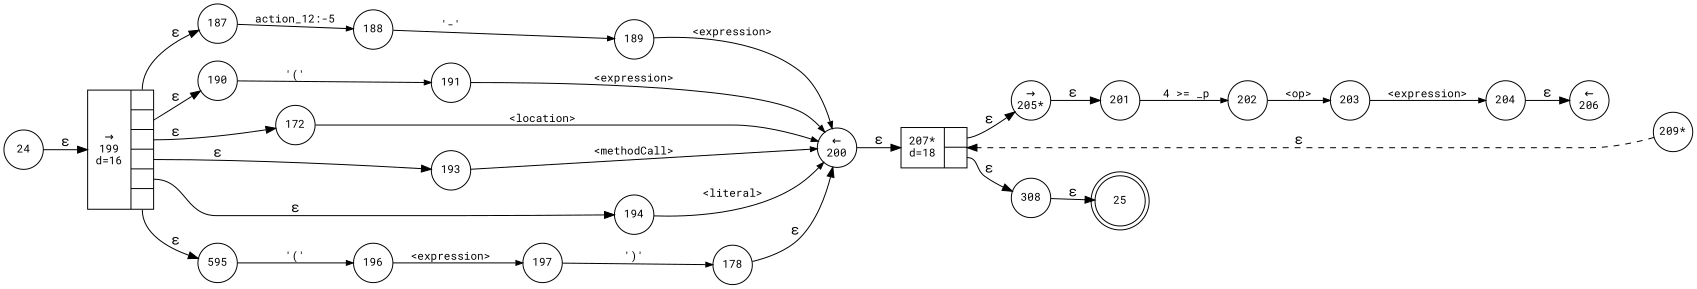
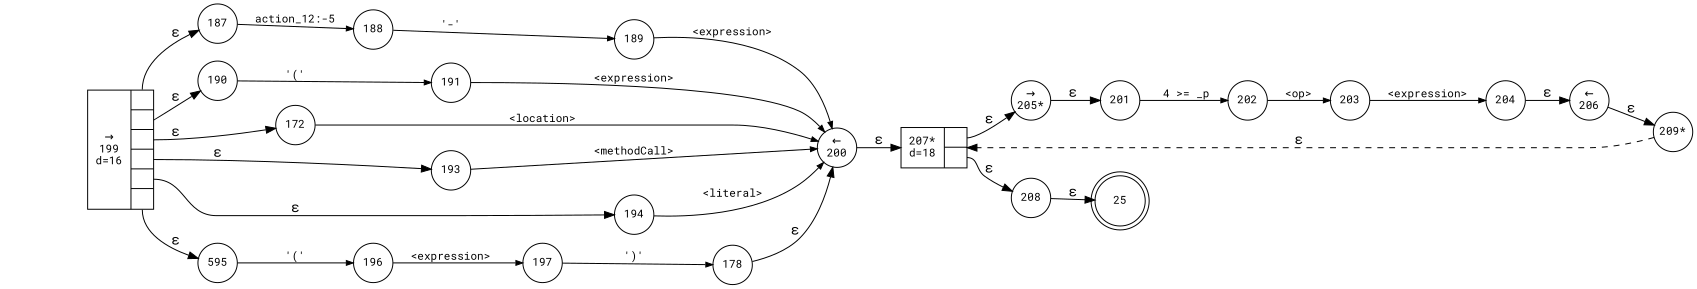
edge "← 206" -> "209*": added, label "ε"
node "24": removed
node "308": label "308" -> "208"
